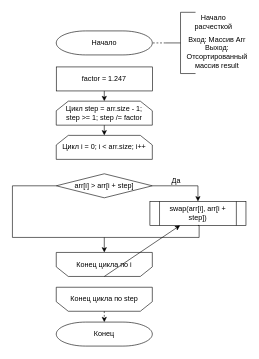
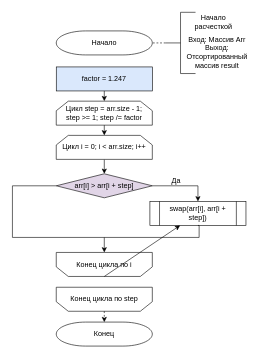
node "factor = 1.247": fillcolor #ffffff -> #dae8fc
edge "Цикл i = 0; i < arr.size; i++" -> "arr[i] > arr[i + step]": added
node "arr[i] > arr[i + step]": fillcolor #ffffff -> #e1d5e7
